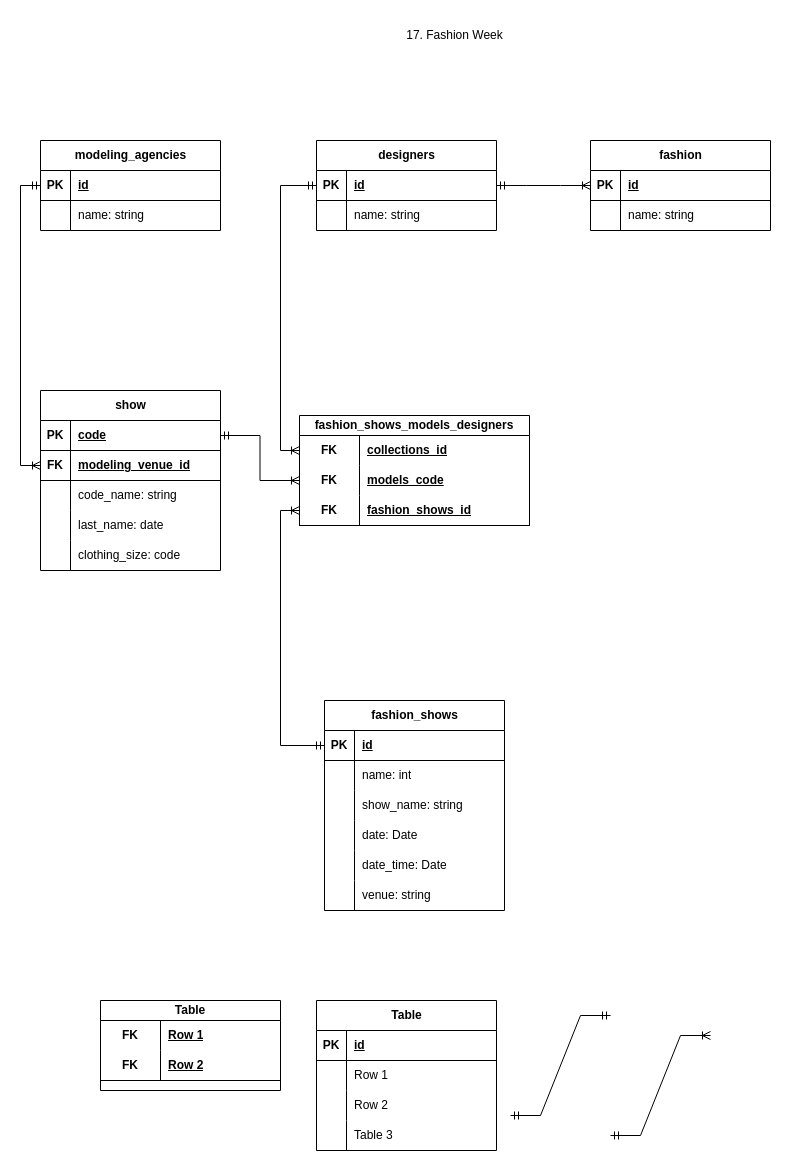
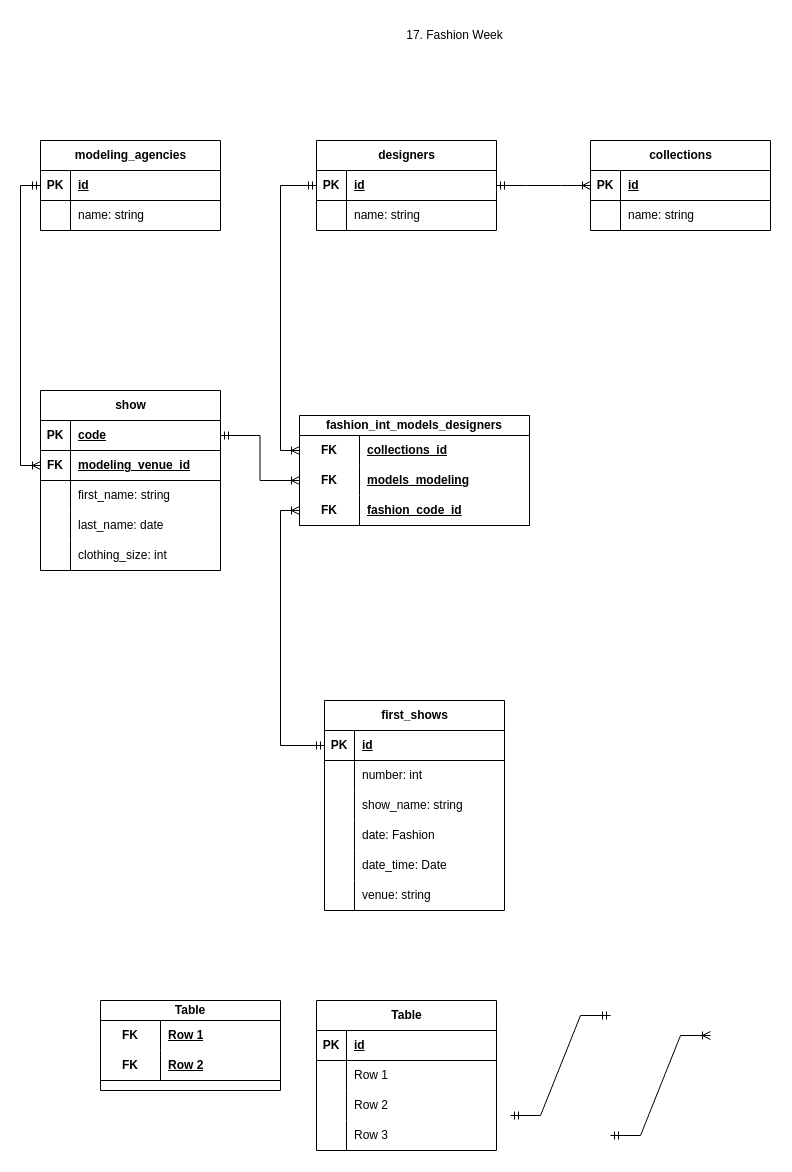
node "fashion": label "fashion" -> "collections"
node "fashion_shows_models_designers": label "fashion_shows_models_designers" -> "fashion_int_models_designers"
node "models_code": label "models_code" -> "models_modeling"
node "code_name: string": label "code_name: string" -> "first_name: string"
node "fashion_shows_id": label "fashion_shows_id" -> "fashion_code_id"
node "clothing_size: code": label "clothing_size: code" -> "clothing_size: int"
node "fashion_shows": label "fashion_shows" -> "first_shows"
node "name: int": label "name: int" -> "number: int"
node "date: Date": label "date: Date" -> "date: Fashion"
node "Table 3": label "Table 3" -> "Row 3"
